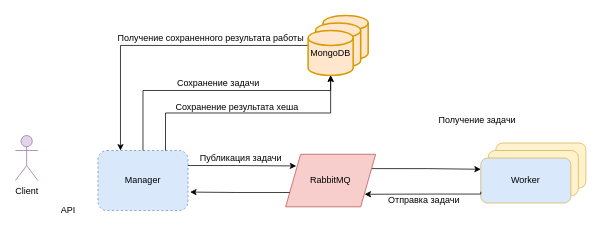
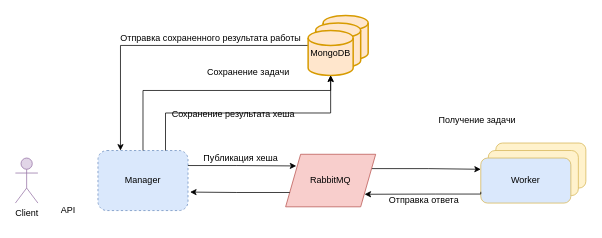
node "Получение сохраненного результата работы": label "Получение сохраненного результата работы" -> "Отправка сохраненного результата работы"
node "Сохранение задачи": moved (218, 84) -> (248, 72)
node "Сохранение результата хеша": moved (237, 107) -> (233, 114)
node "Client": moved (27, 158) -> (27, 180)
node "Публикация задачи": label "Публикация задачи" -> "Публикация хеша"
node "Отправка задачи": label "Отправка задачи" -> "Отправка ответа"
